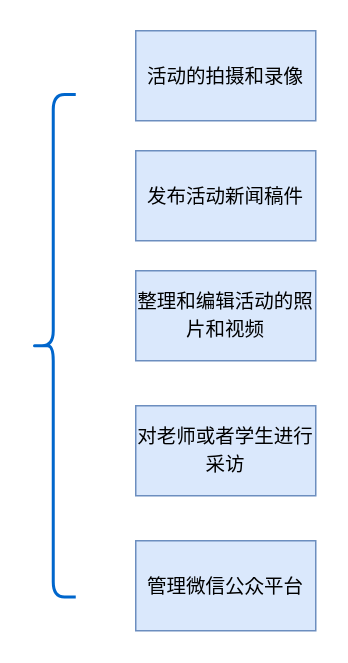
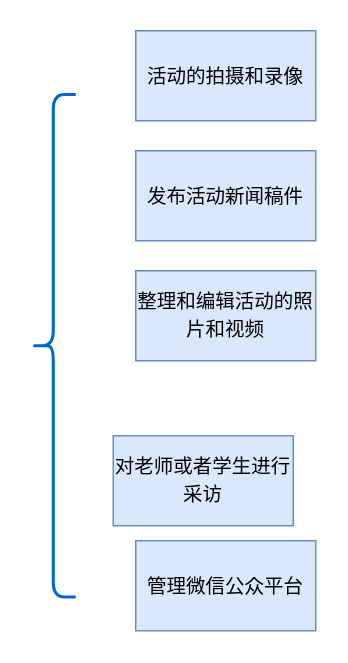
node "对老师或者学生进行采访": moved (226, 451) -> (203, 481)
